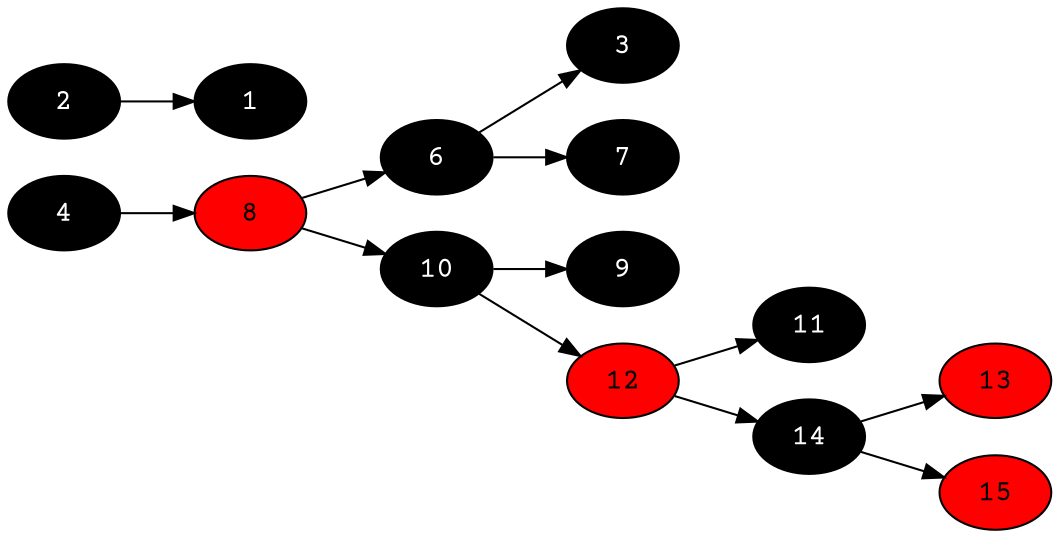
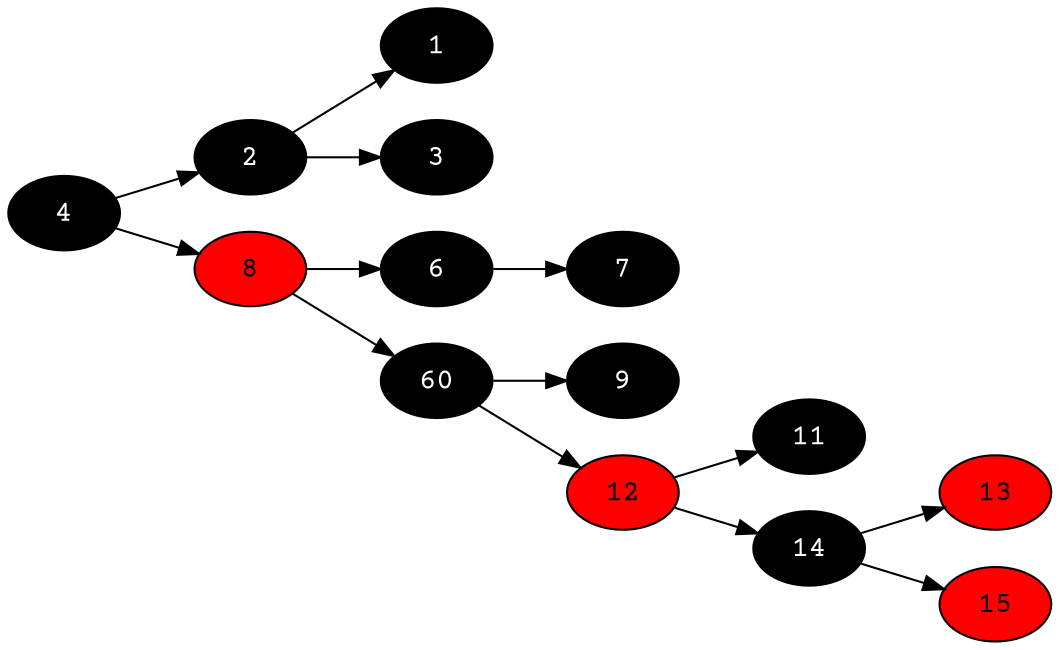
edge "6" -> "3": now "2" -> "3"
edge "4" -> "2": added
node "10": label "10" -> "60"
